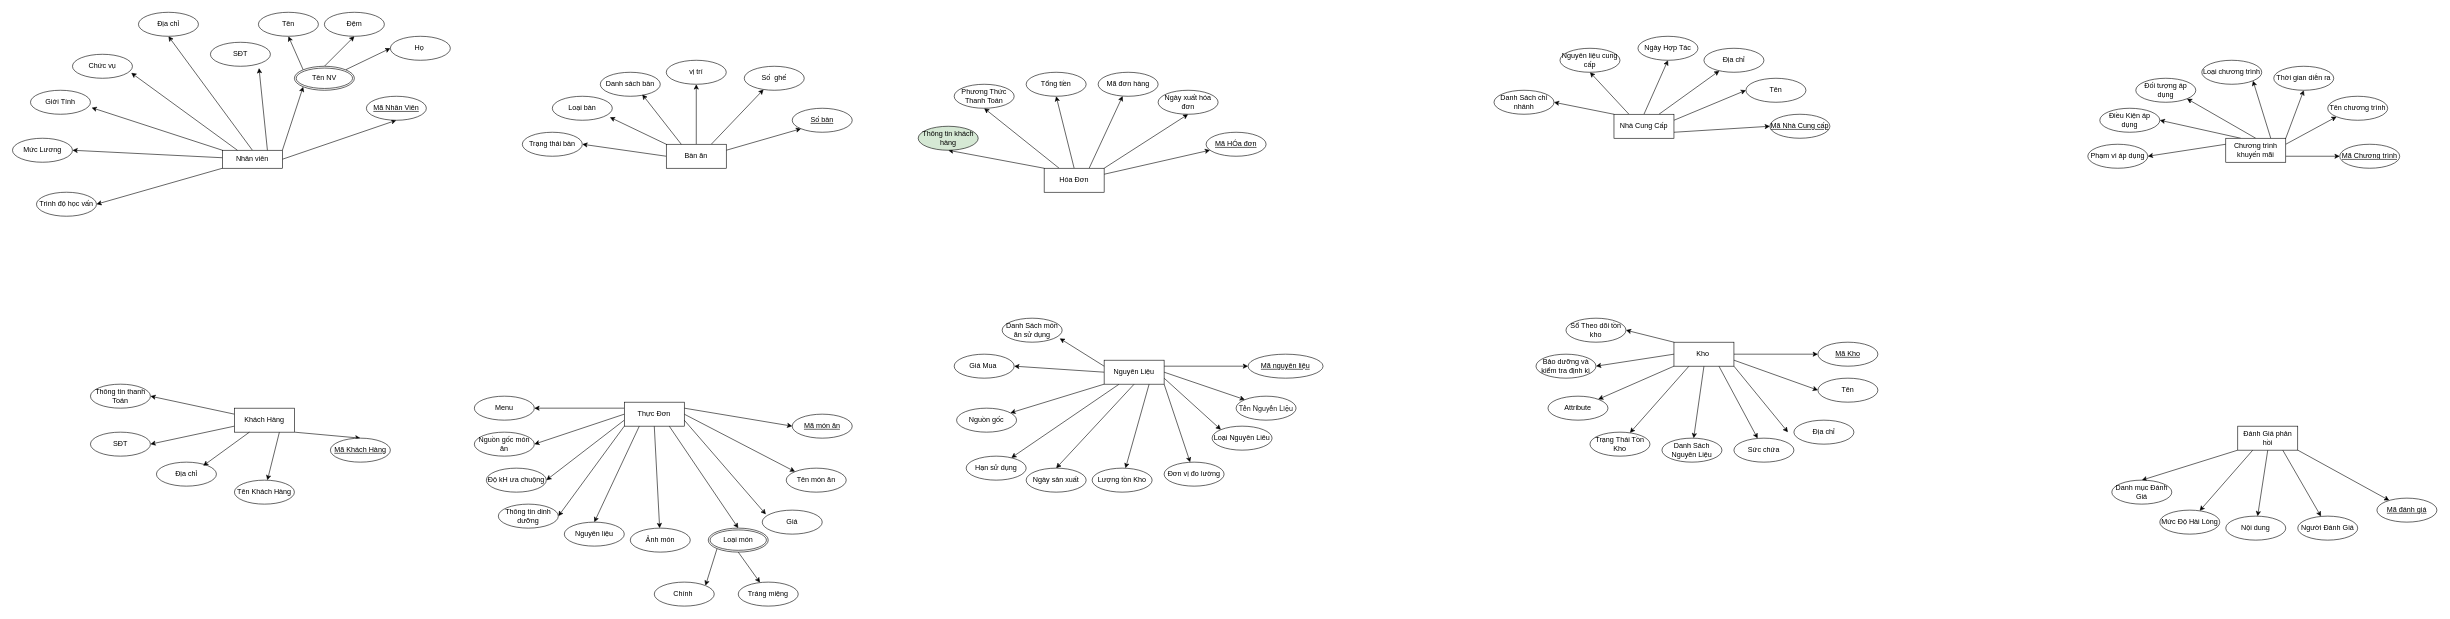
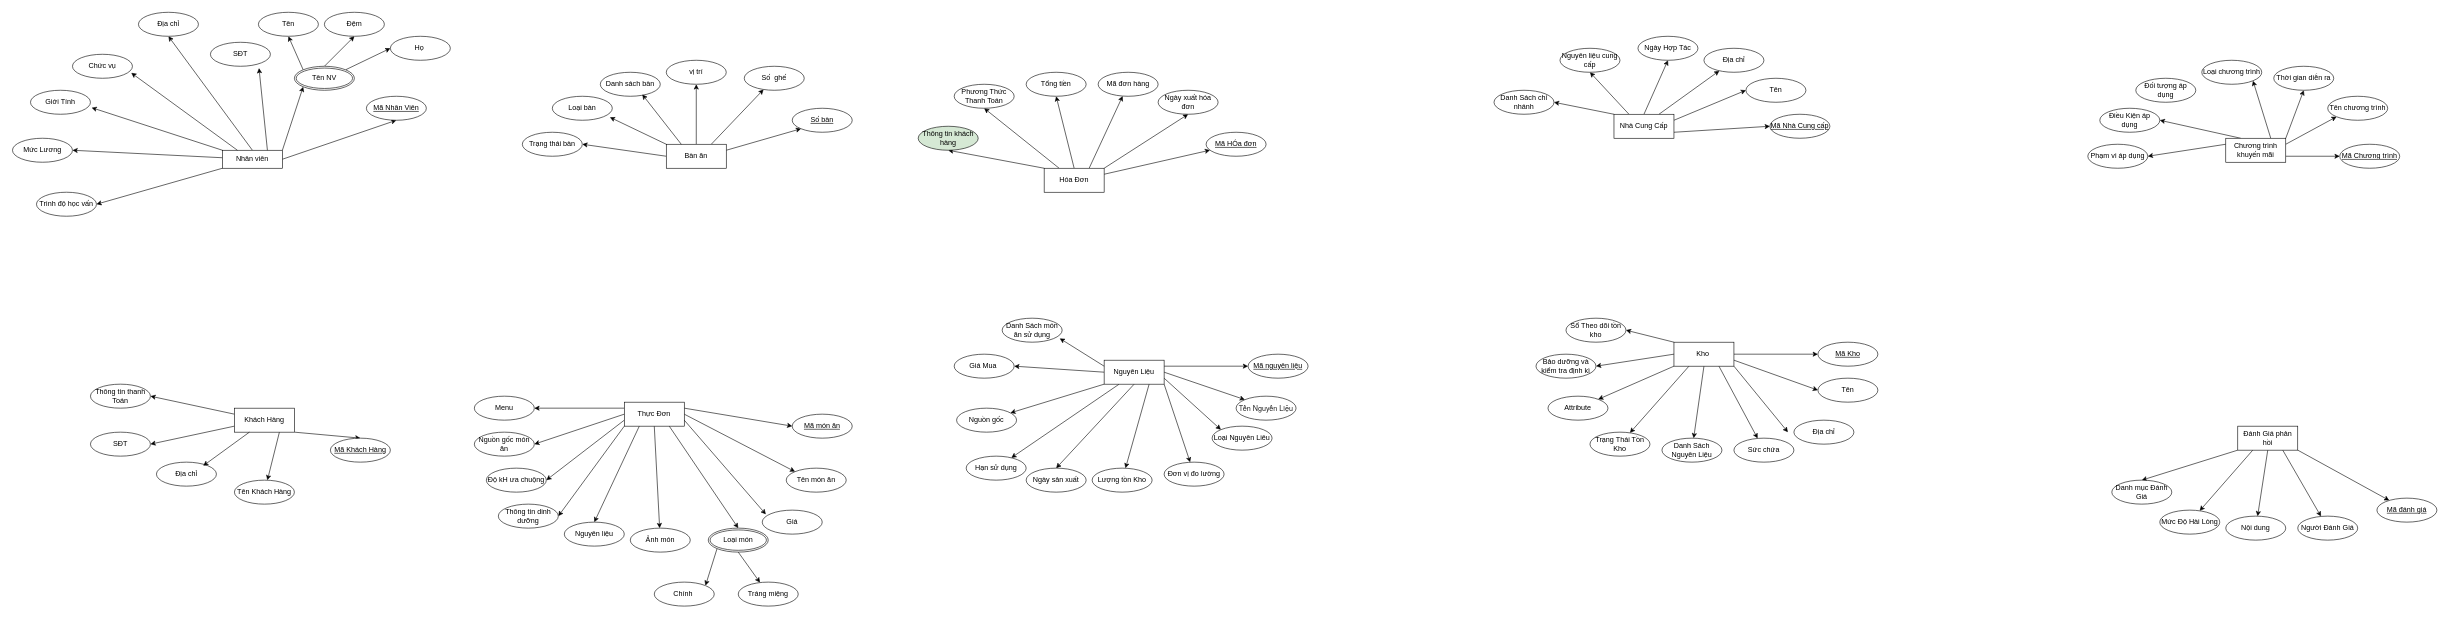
edge "Chương trình khuyến mãi" -> "Đối tượng áp dụng": removed
node "Mã nguyên liệu": size 75x24 -> 60x24
